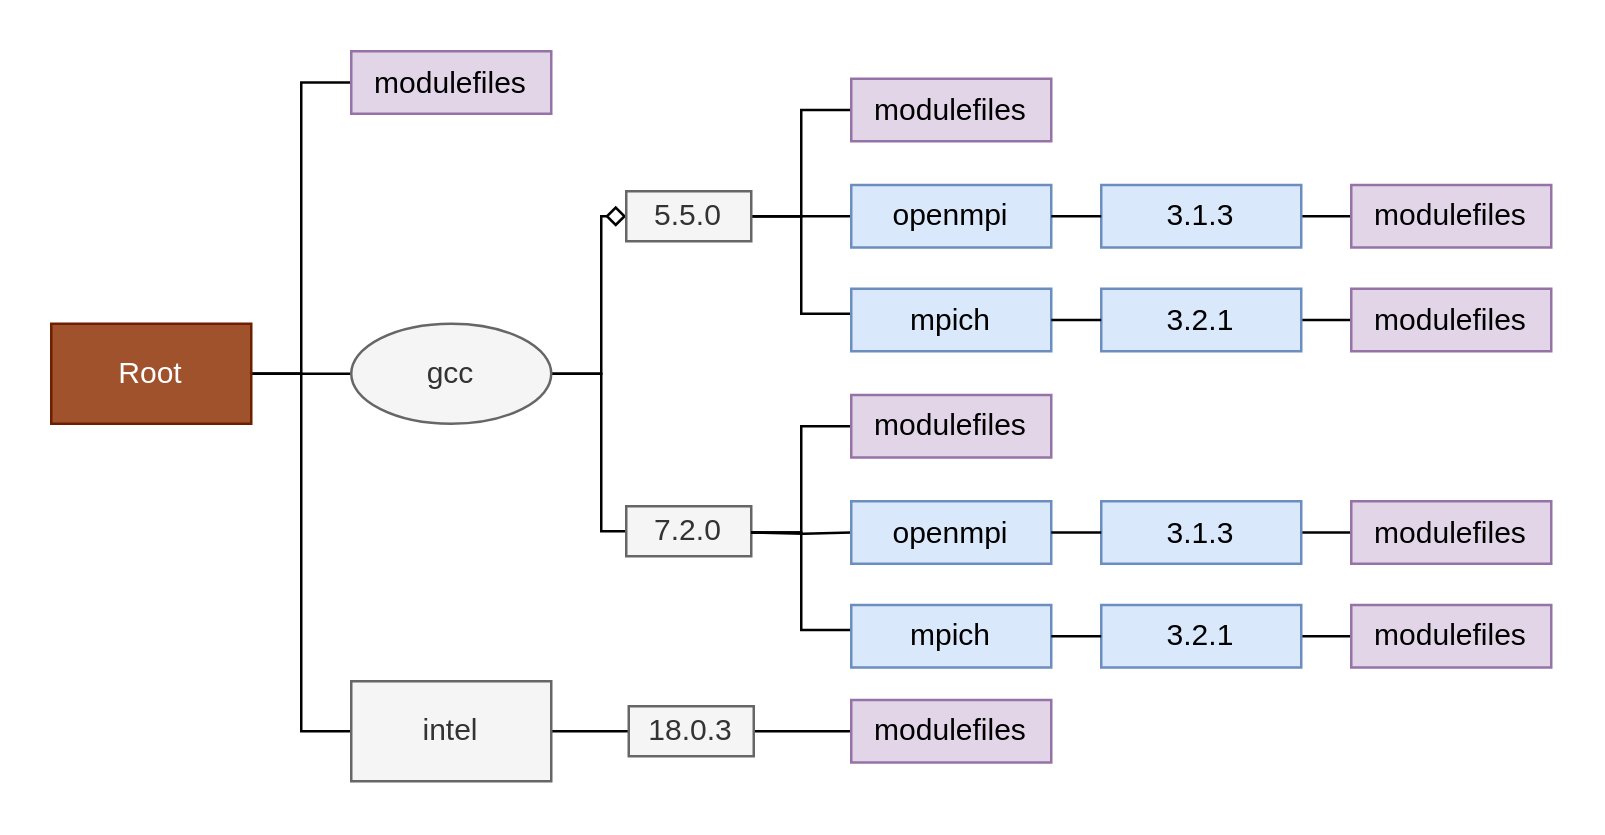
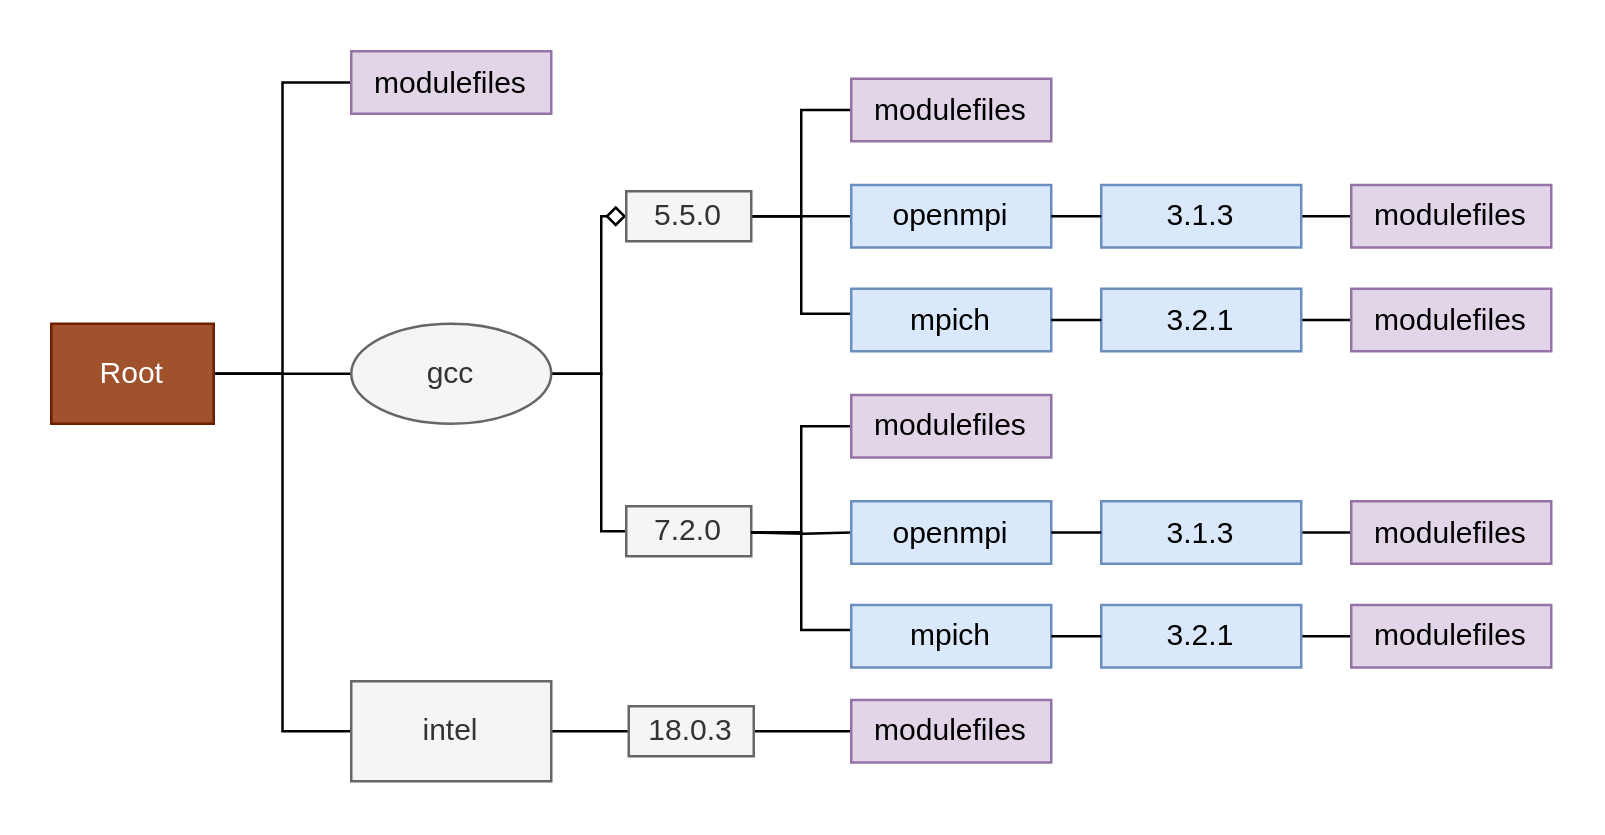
node "Root": size 200x100 -> 163x100
